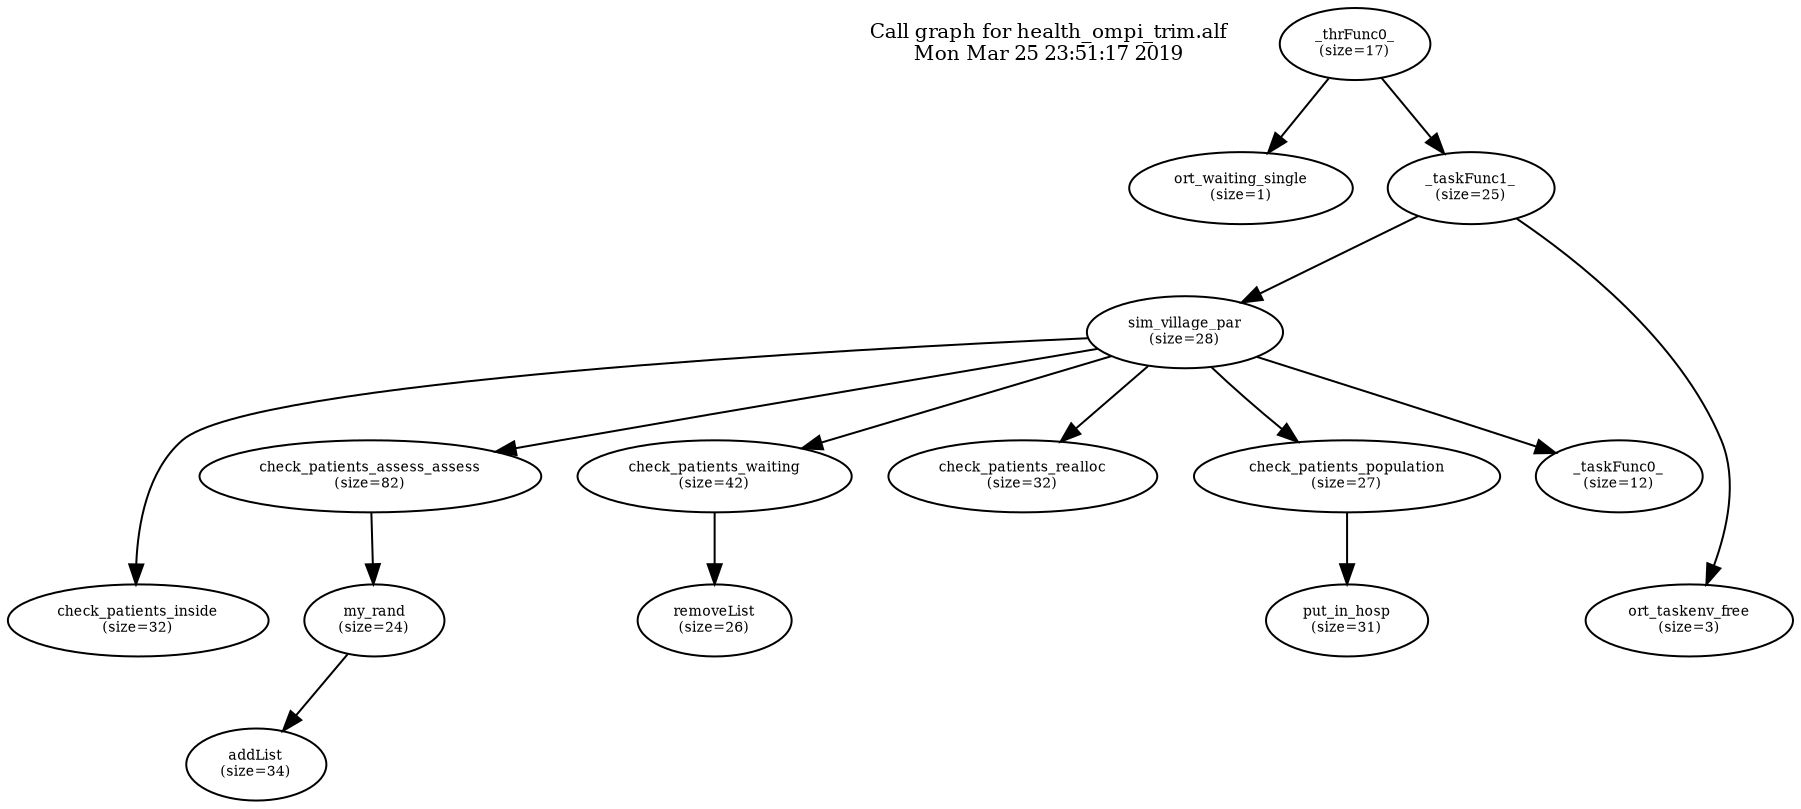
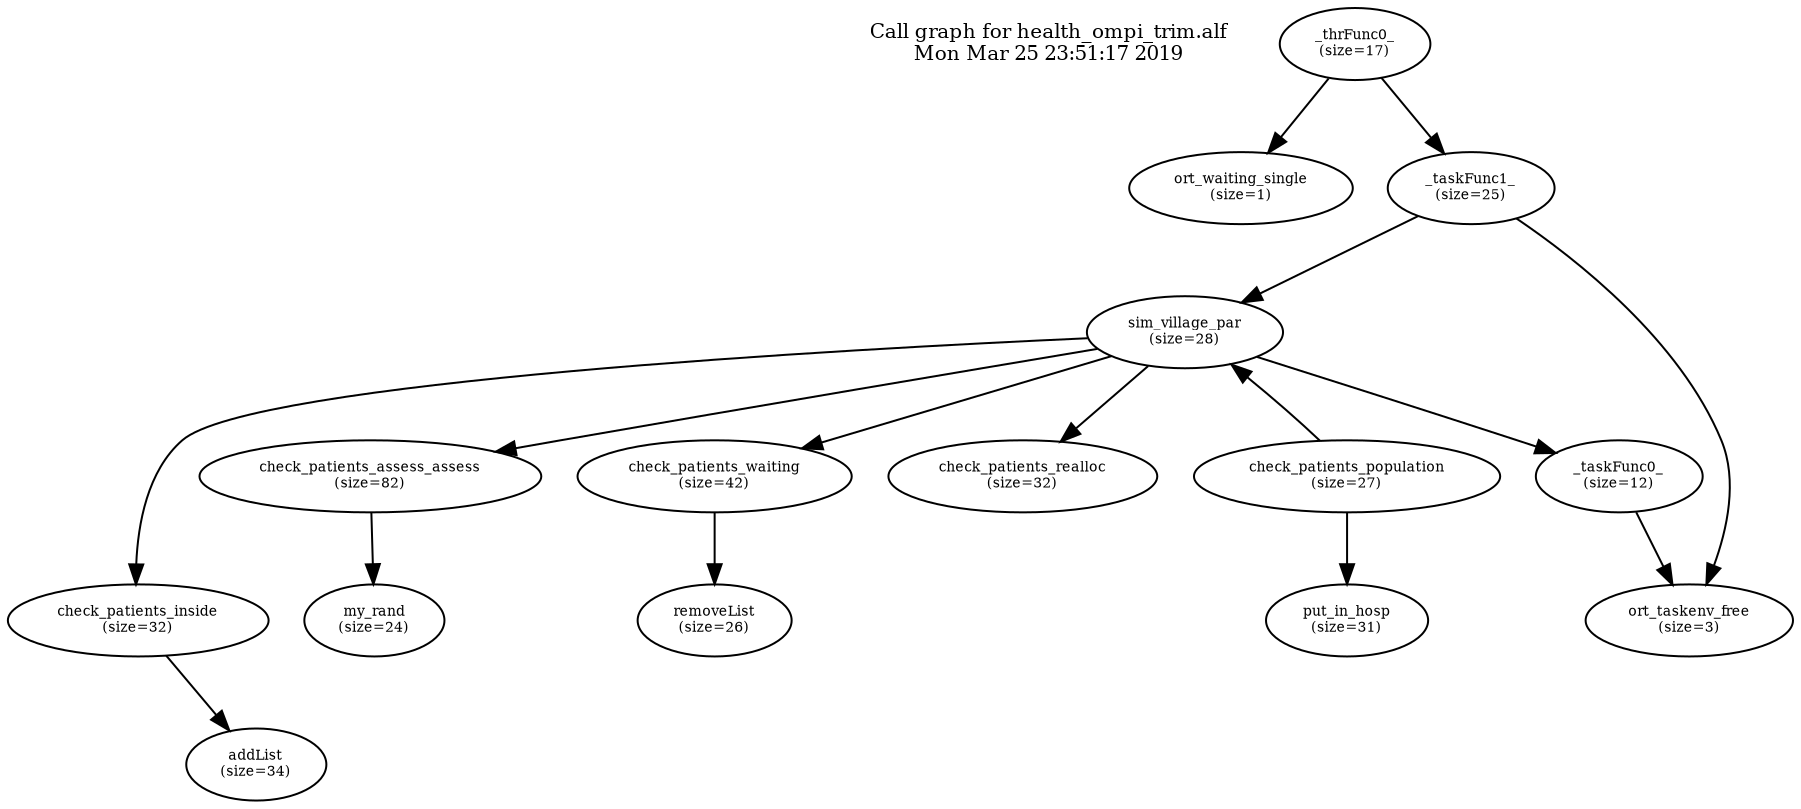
edge "sim_village_par (size=28)" -> "check_patients_population (size=27)": reversed
edge "_taskFunc0_ (size=12)" -> "ort_taskenv_free (size=3)": added
edge "my_rand (size=24)" -> "addList (size=34)": now "check_patients_inside (size=32)" -> "addList (size=34)"
